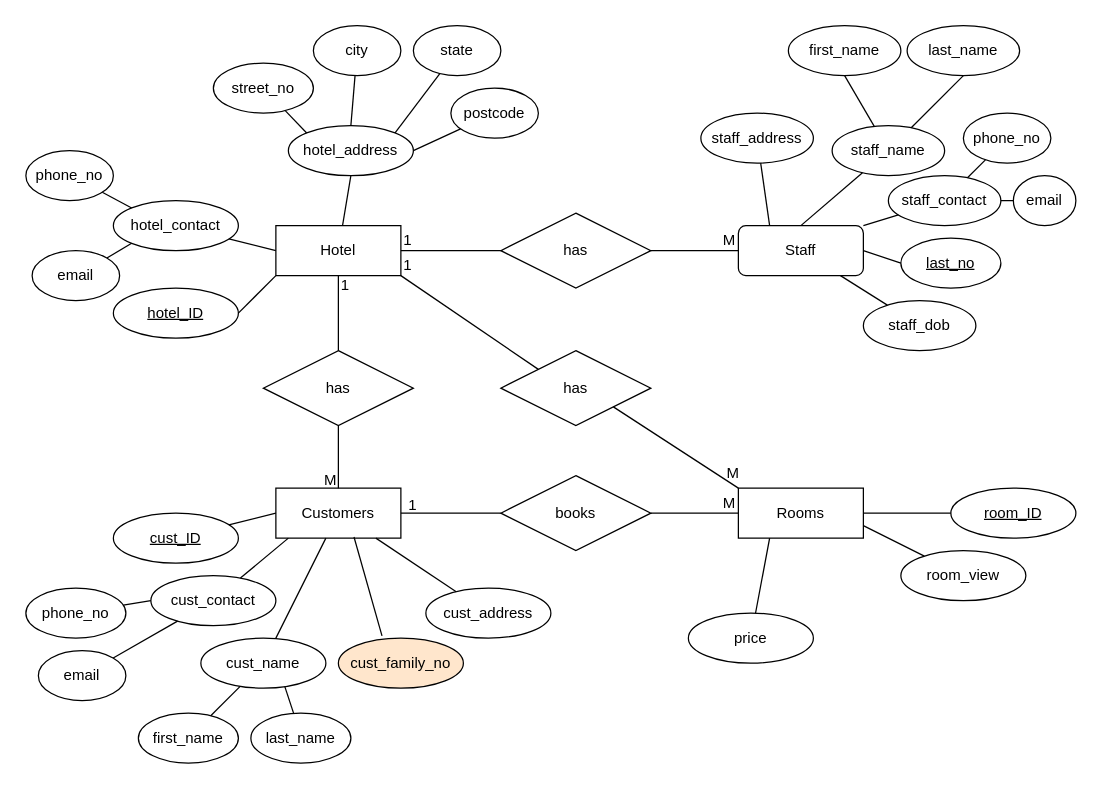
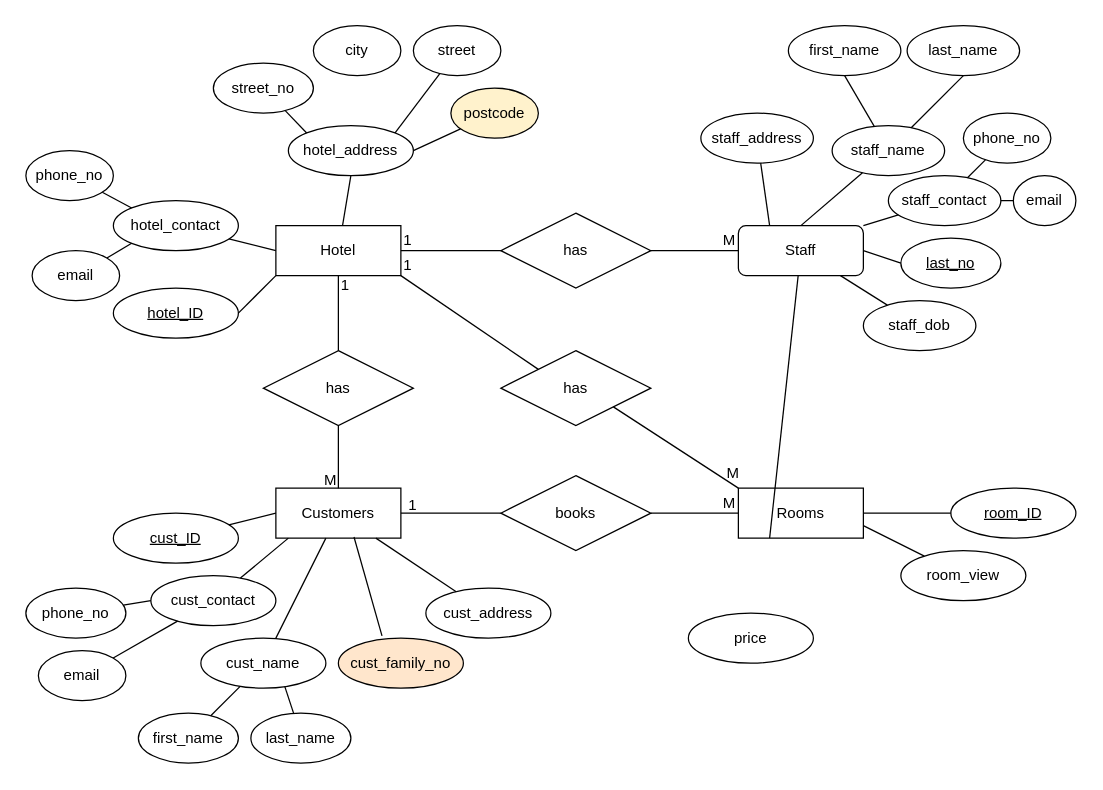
node "state": label "state" -> "street"
edge "city" -- "hotel_address": removed
node "postcode": fillcolor #ffffff -> #fff2cc
edge "Rooms" -- "price": now "Rooms" -- "Staff"
